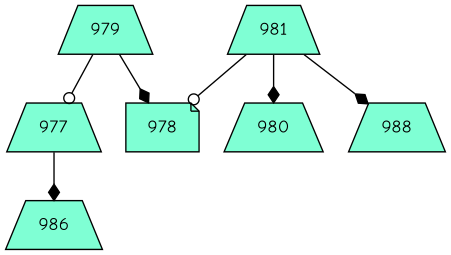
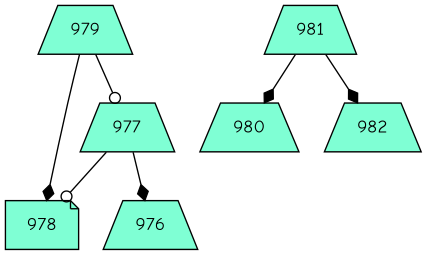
edge "981" -> "978": now "977" -> "978"
node "988": label "988" -> "982"
node "986": label "986" -> "976"
